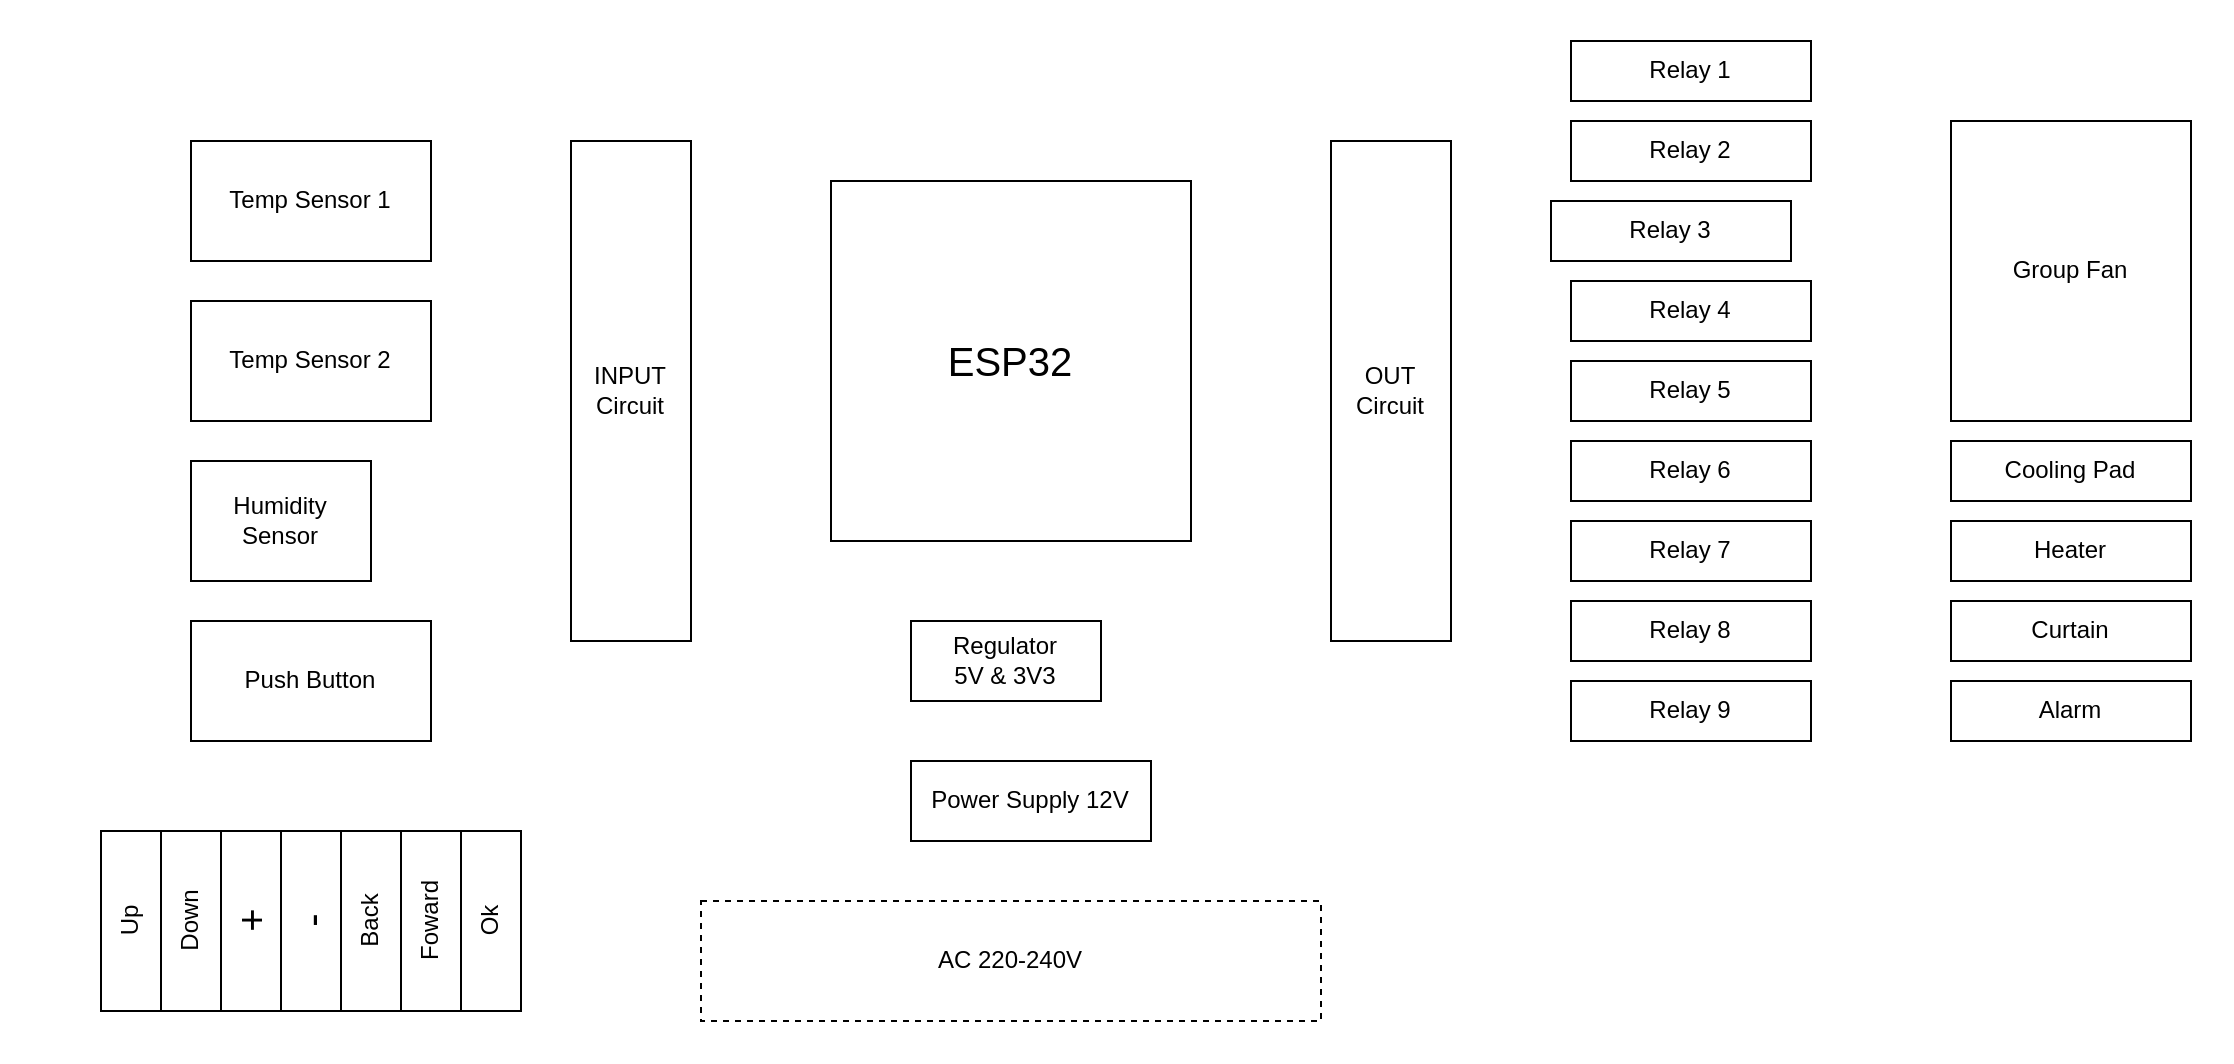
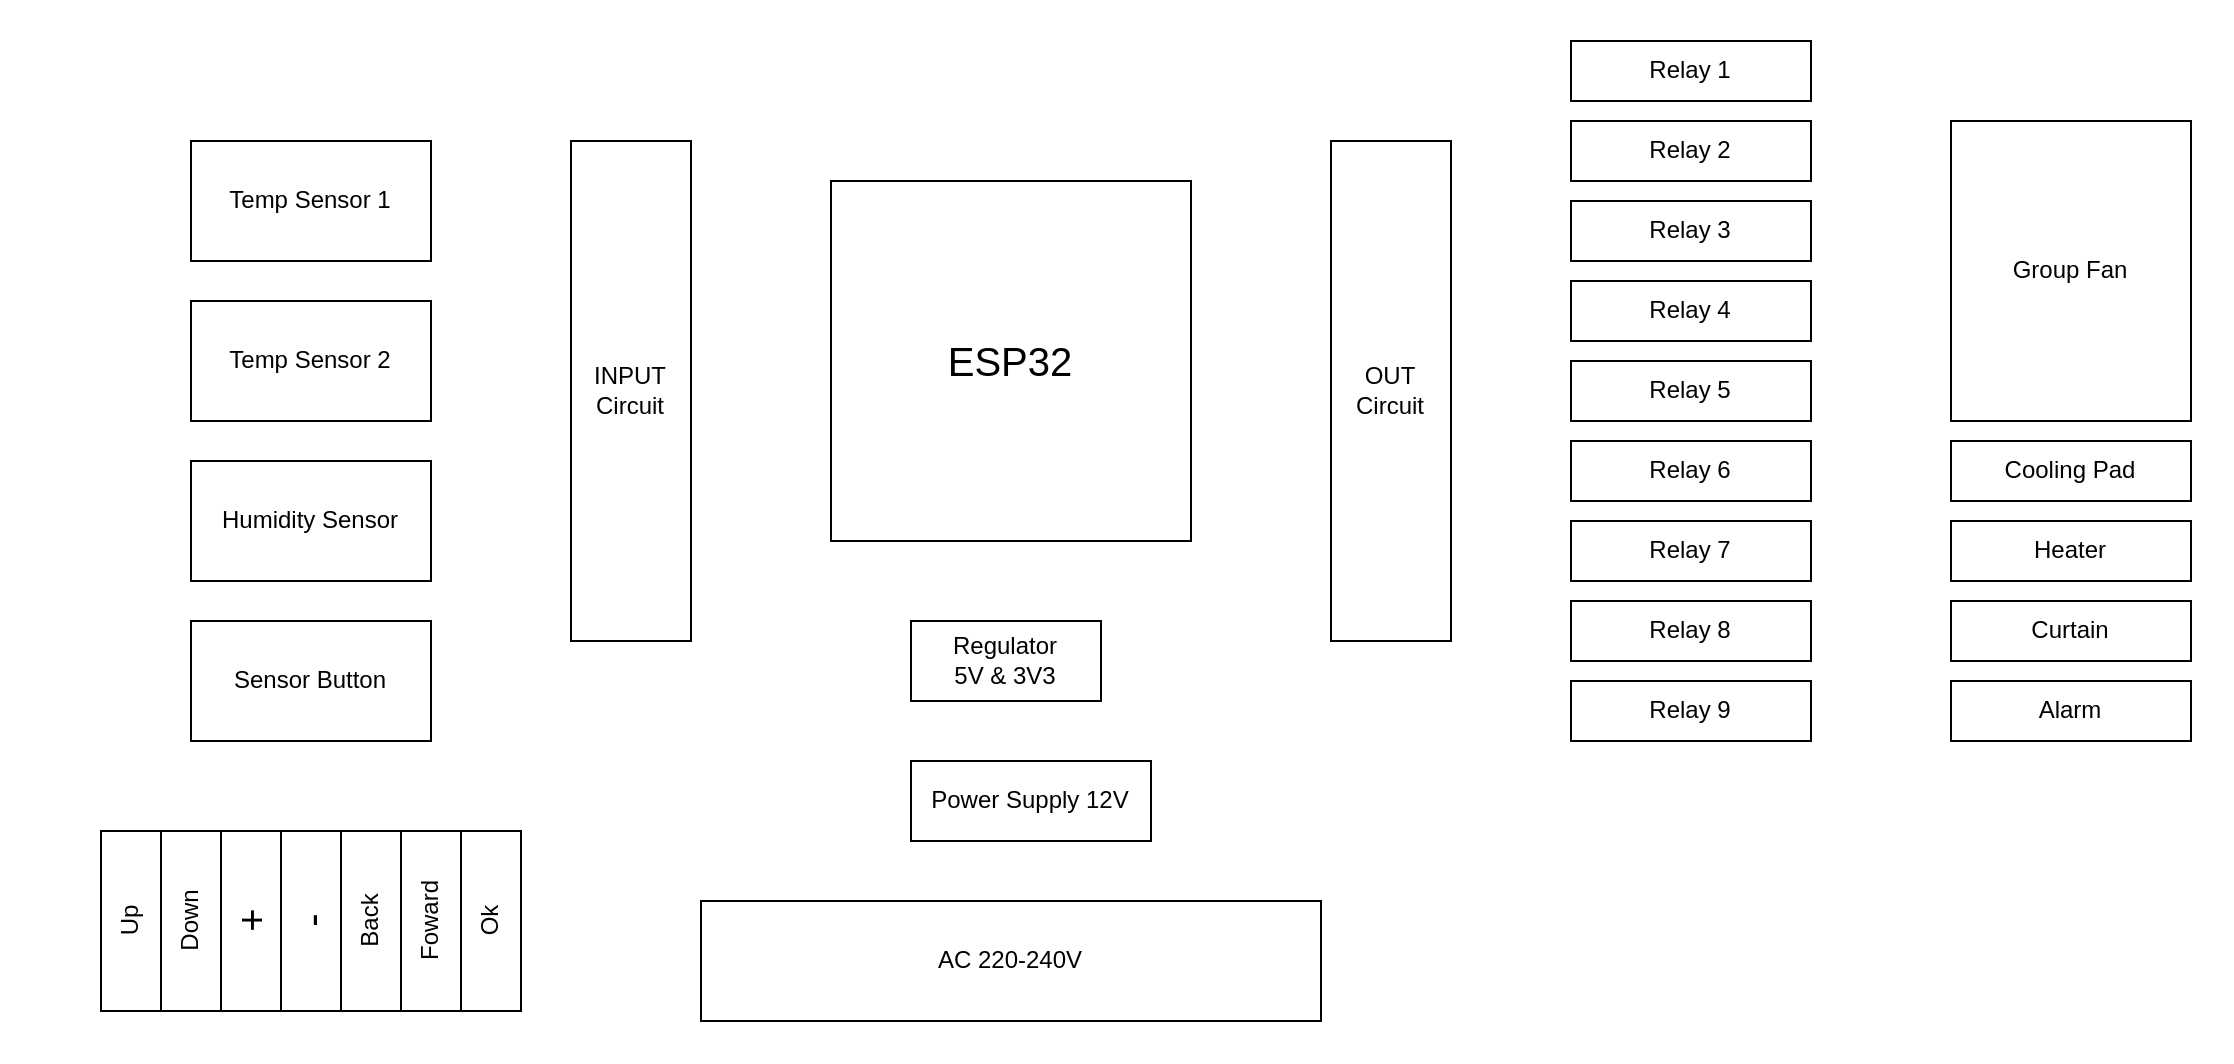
node "Relay 3": moved (1671, 231) -> (1691, 231)
node "Humidity Sensor": size 180x120 -> 240x120
node "Push Button": label "Push Button" -> "Sensor Button"
node "AC 220-240V": style dashed -> solid
